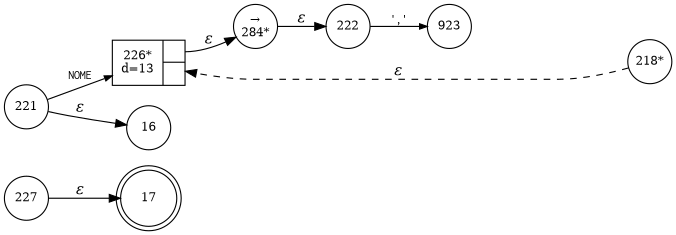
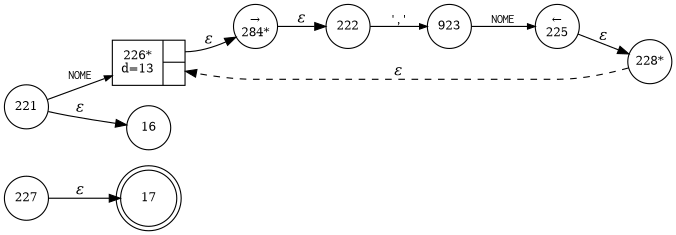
node "← 225": added
node "218*": label "218*" -> "228*"
